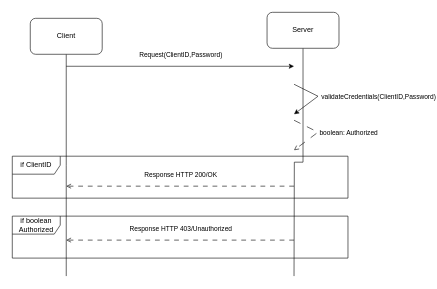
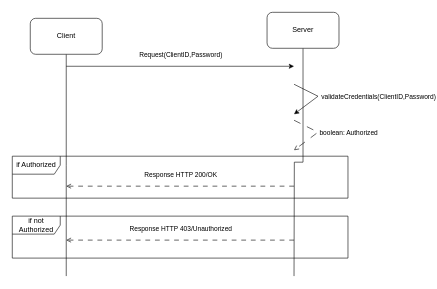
node "if ClientID": label "if ClientID" -> "if Authorized"
node "if boolean Authorized": label "if boolean Authorized" -> "if not Authorized"
